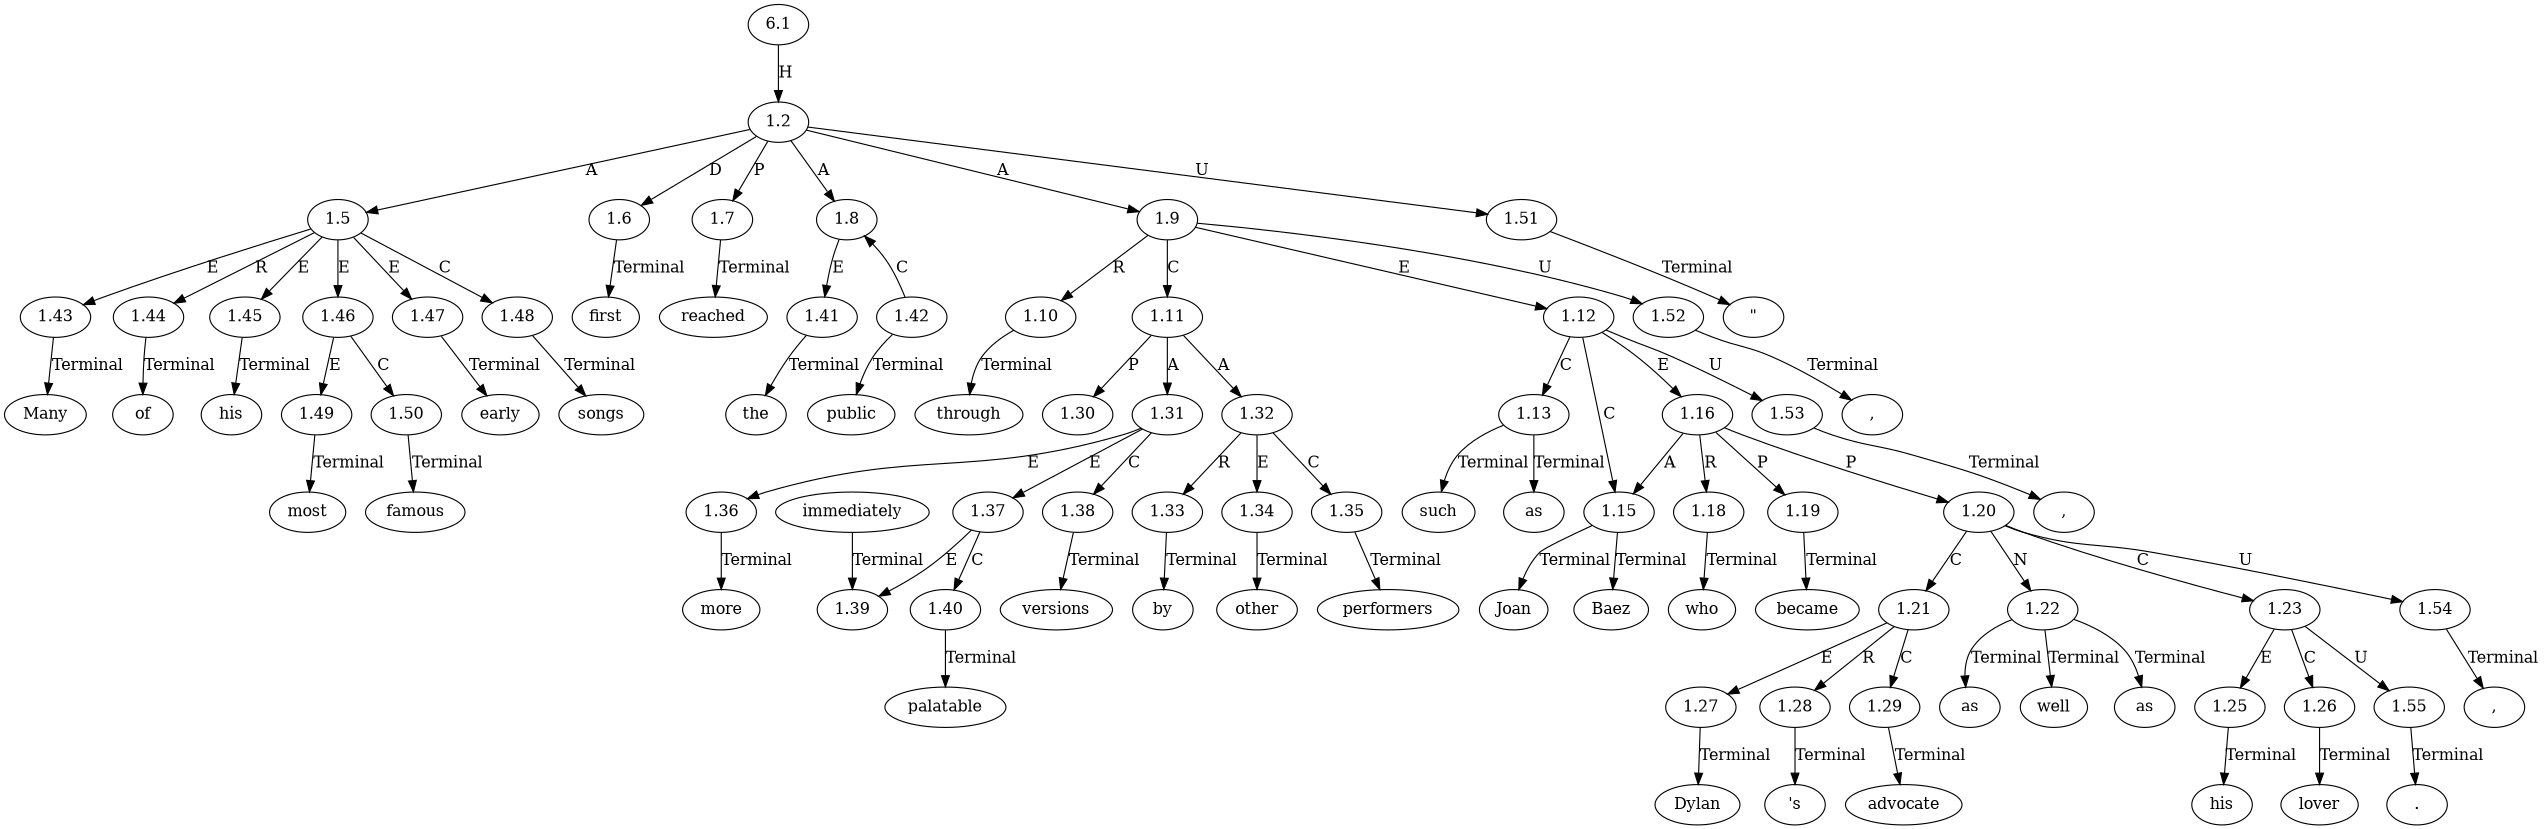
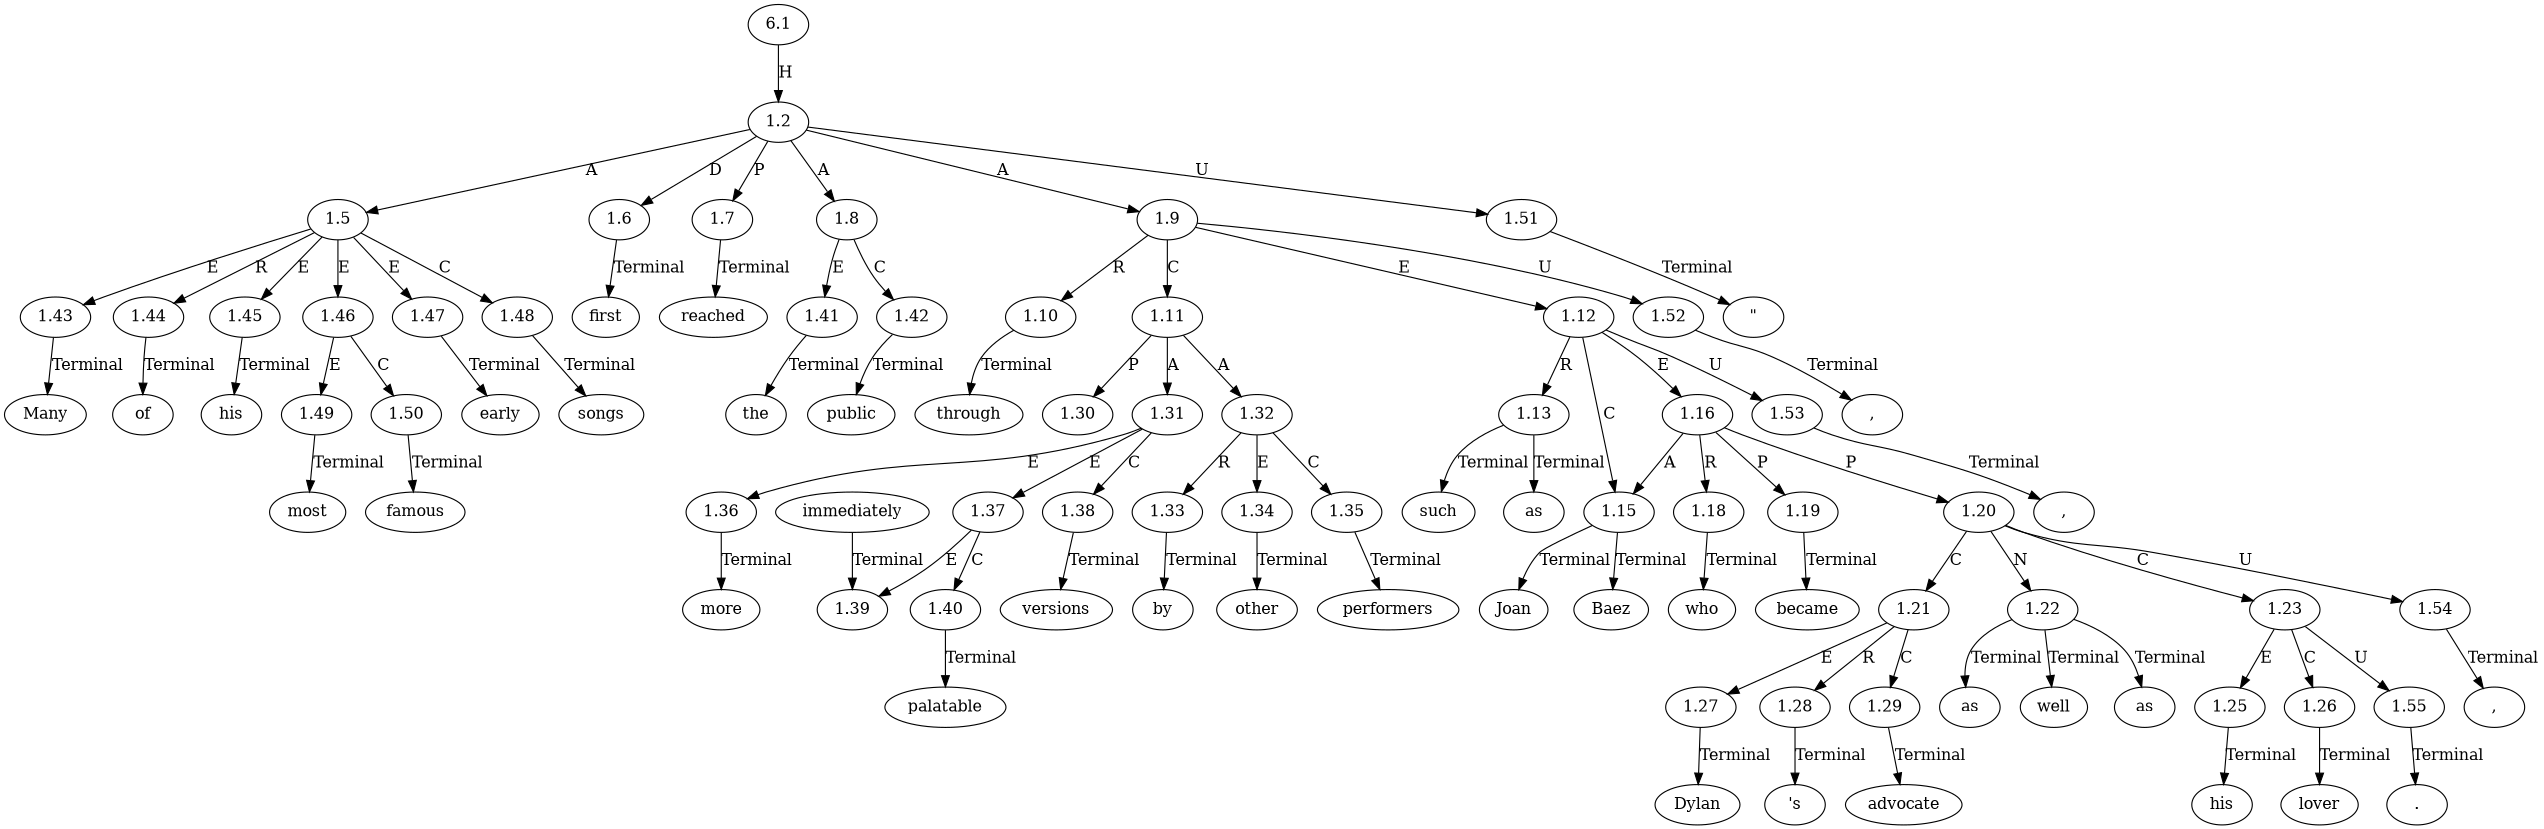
edge "1.42" -> "1.8": reversed
edge "1.12" -> "1.13": label "C" -> "R"
